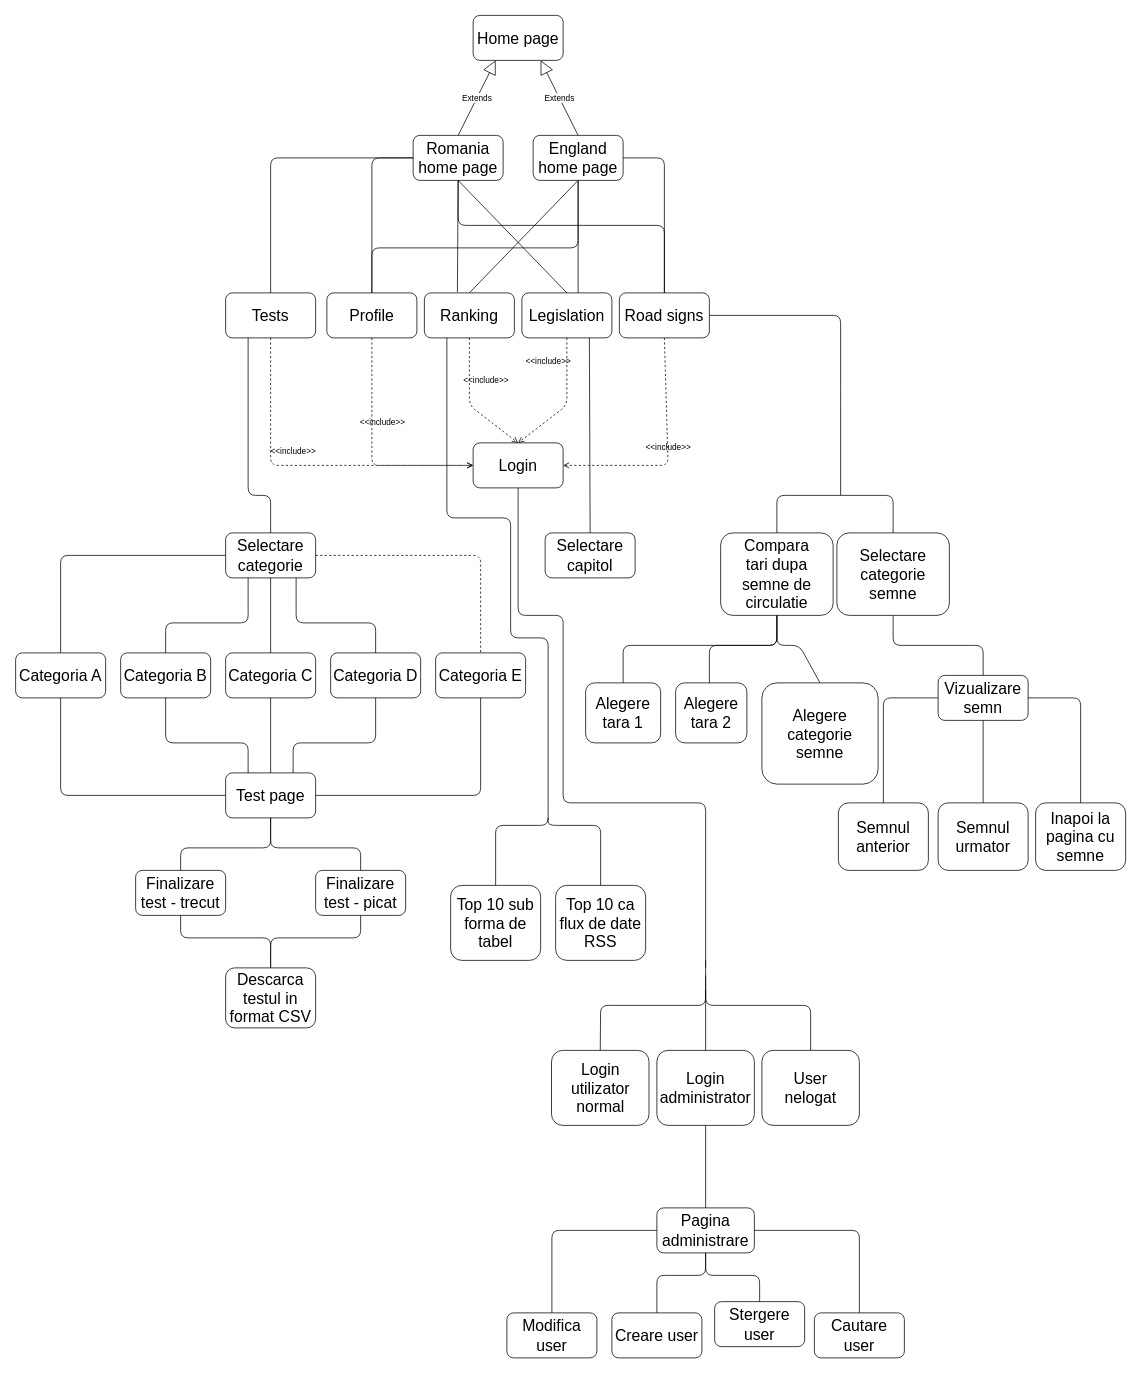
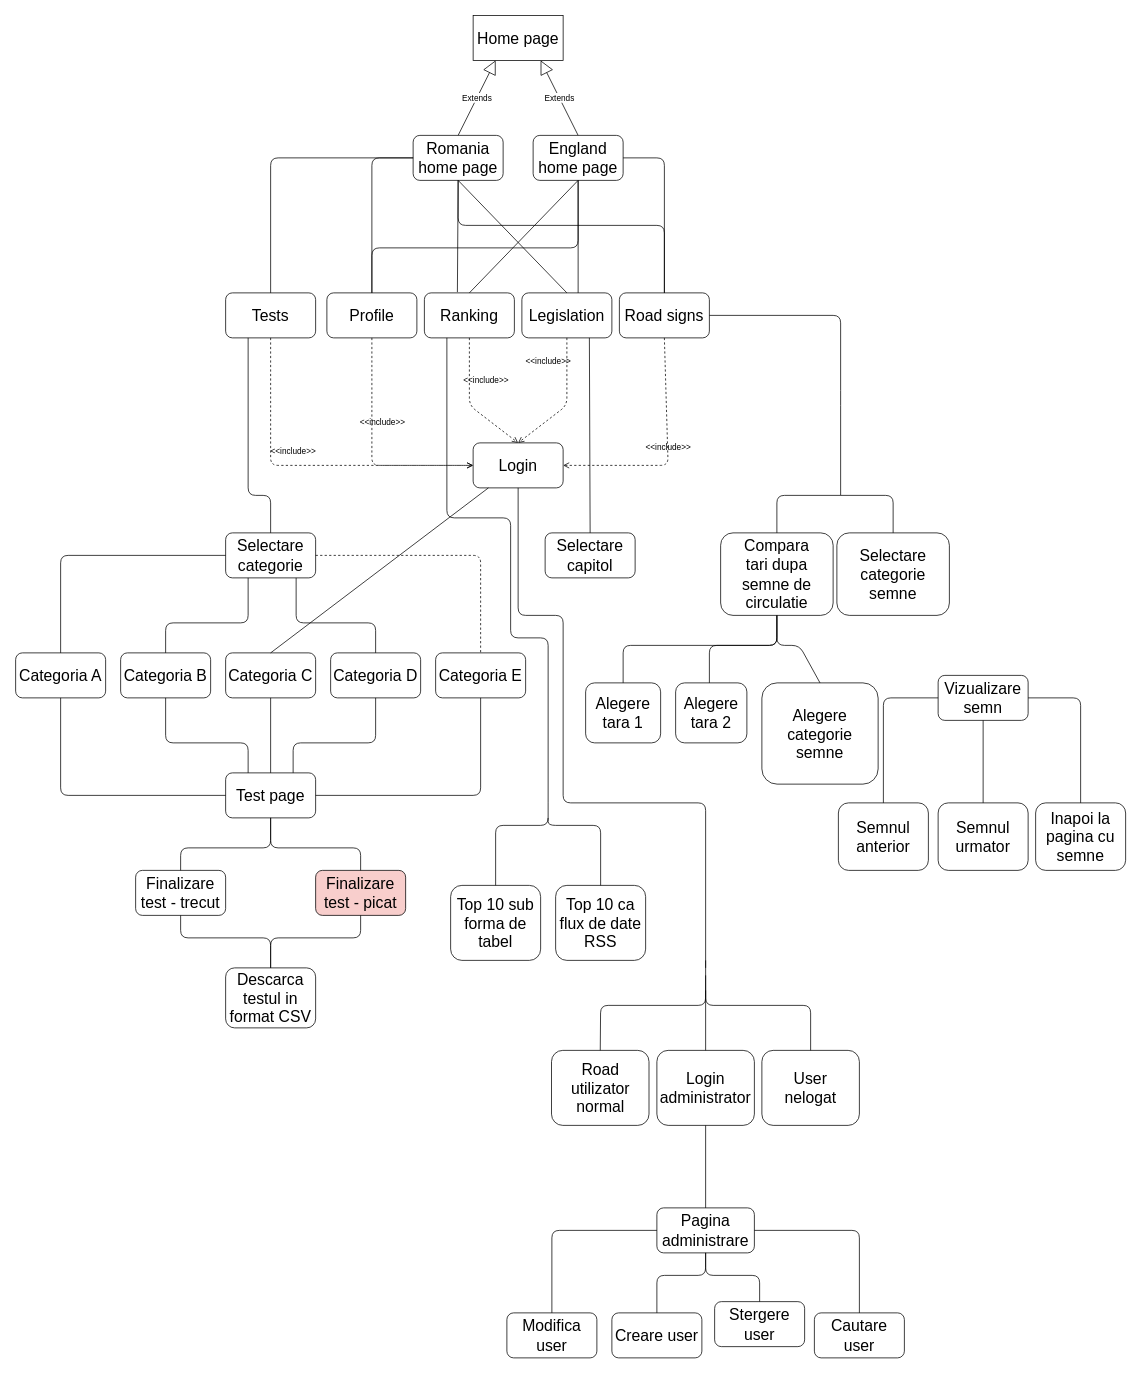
node "Home page": shape rounded rectangle -> rectangle
edge "Selectare categorie" -- "Categoria C": now "Login" -- "Categoria C"
edge "Selectare categorie semne" -- "Vizualizare semn": removed
node "Finalizare test - picat": fillcolor #ffffff -> #f8cecc
node "Login utilizator normal": label "Login utilizator normal" -> "Road utilizator normal"
